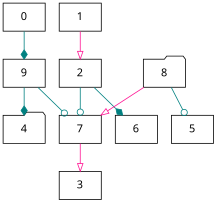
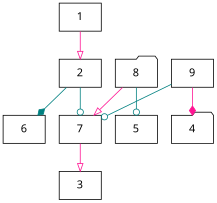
node "0": removed
edge "9" -> "4": color teal -> deeppink
